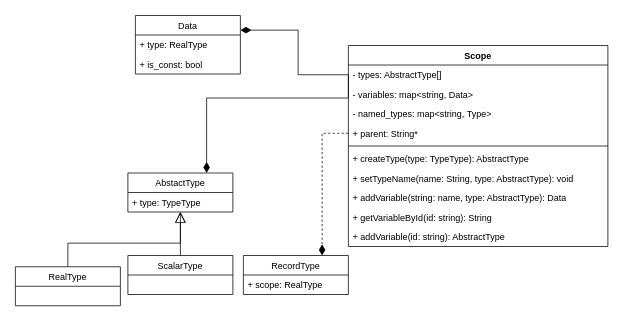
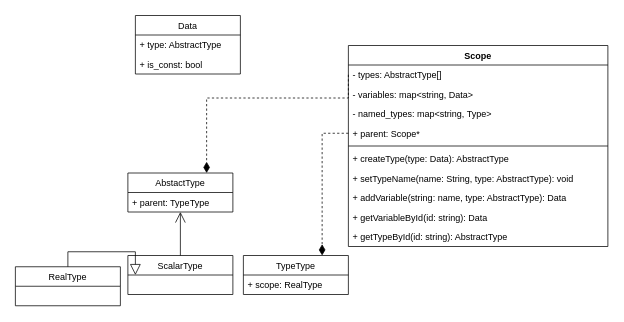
node "+ type: RealType": label "+ type: RealType" -> "+ type: AbstractType"
edge "- types: AbstractType[]" -> "Data": removed
edge "- types: AbstractType[]" -> "AbstactType": style solid -> dashed
node "+ parent: String*": label "+ parent: String*" -> "+ parent: Scope*"
node "+ createType(type: TypeType): AbstractType": label "+ createType(type: TypeType): AbstractType" -> "+ createType(type: Data): AbstractType"
node "+ type: TypeType": label "+ type: TypeType" -> "+ parent: TypeType"
node "+ getVariableById(id: string): String": label "+ getVariableById(id: string): String" -> "+ getVariableById(id: string): Data"
node "+ addVariable(id: string): AbstractType": label "+ addVariable(id: string): AbstractType" -> "+ getTypeById(id: string): AbstractType"
edge "RealType" -> "AbstactType": now "RealType" -> "ScalarType"
node "RecordType": label "RecordType" -> "TypeType"
